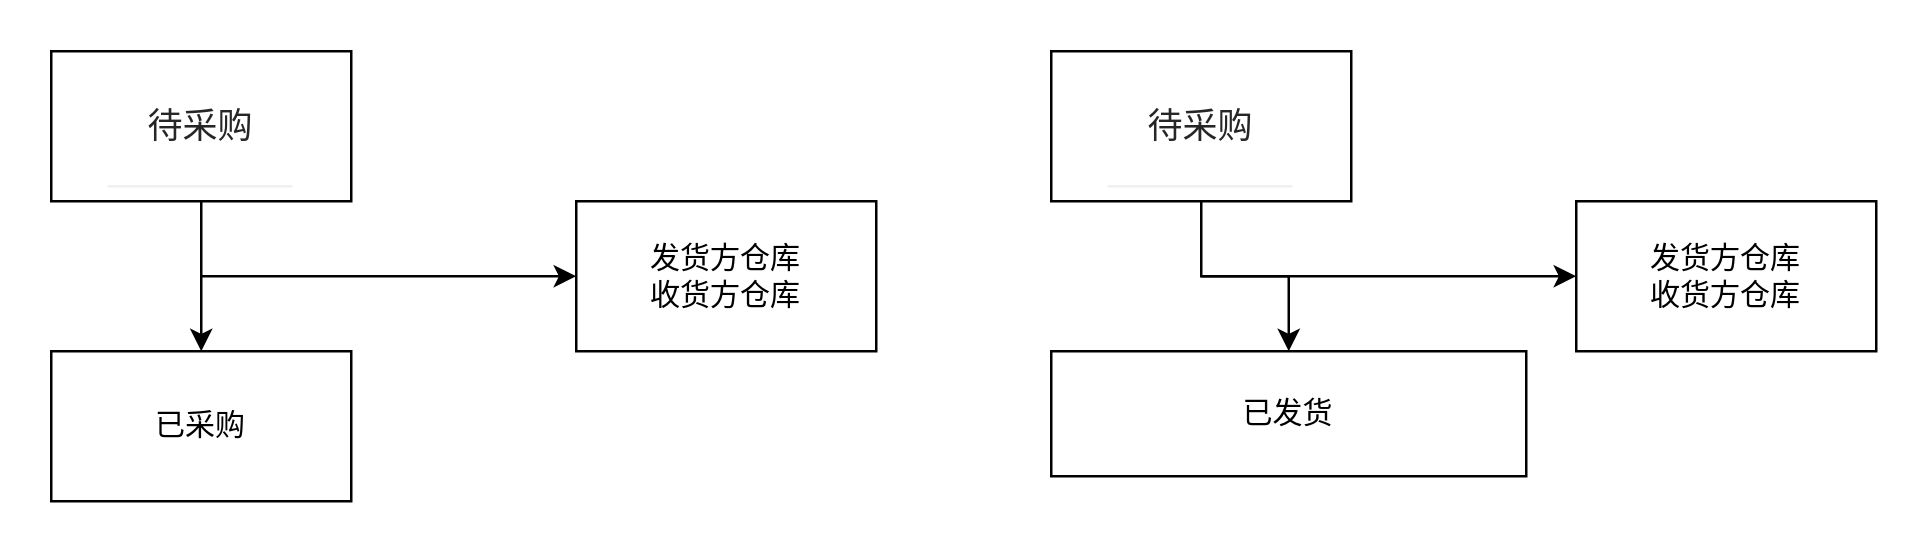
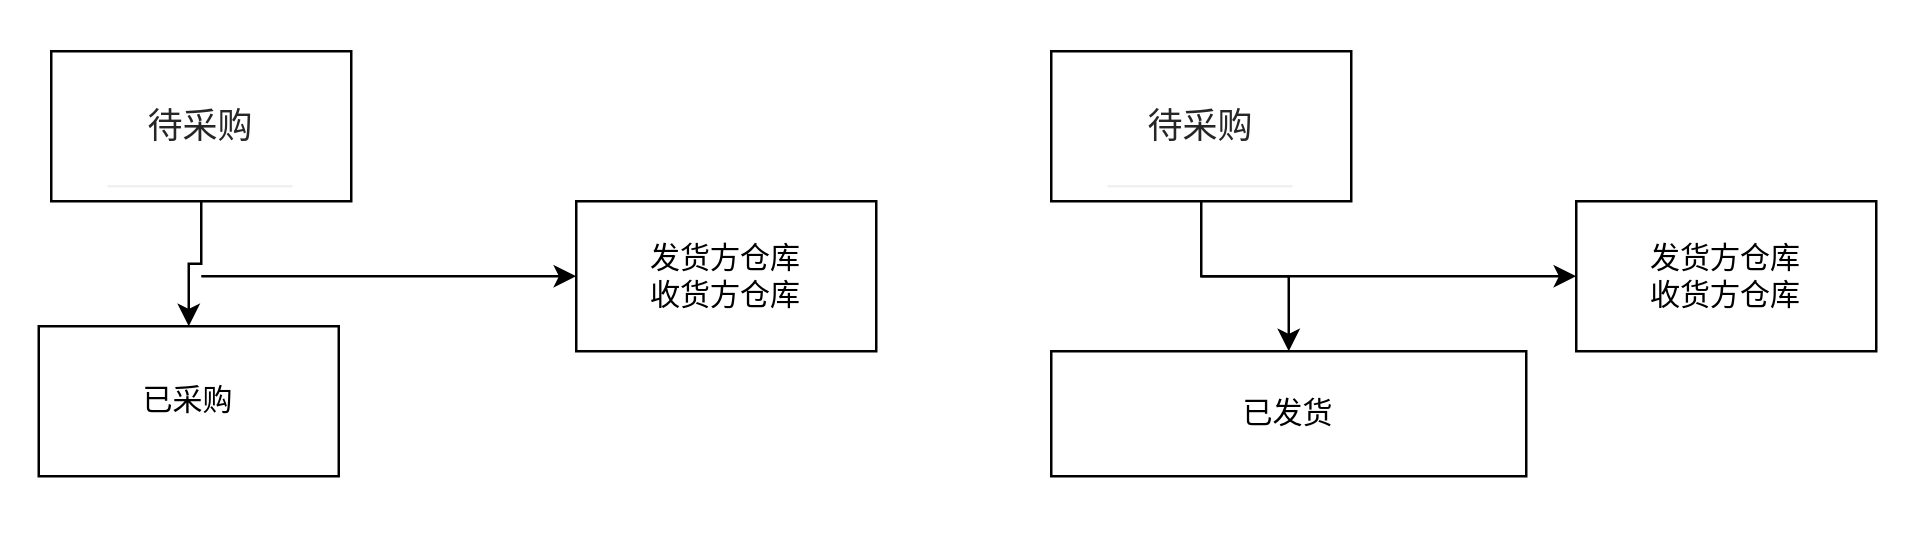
node "已采购": moved (201, 426) -> (189, 401)
